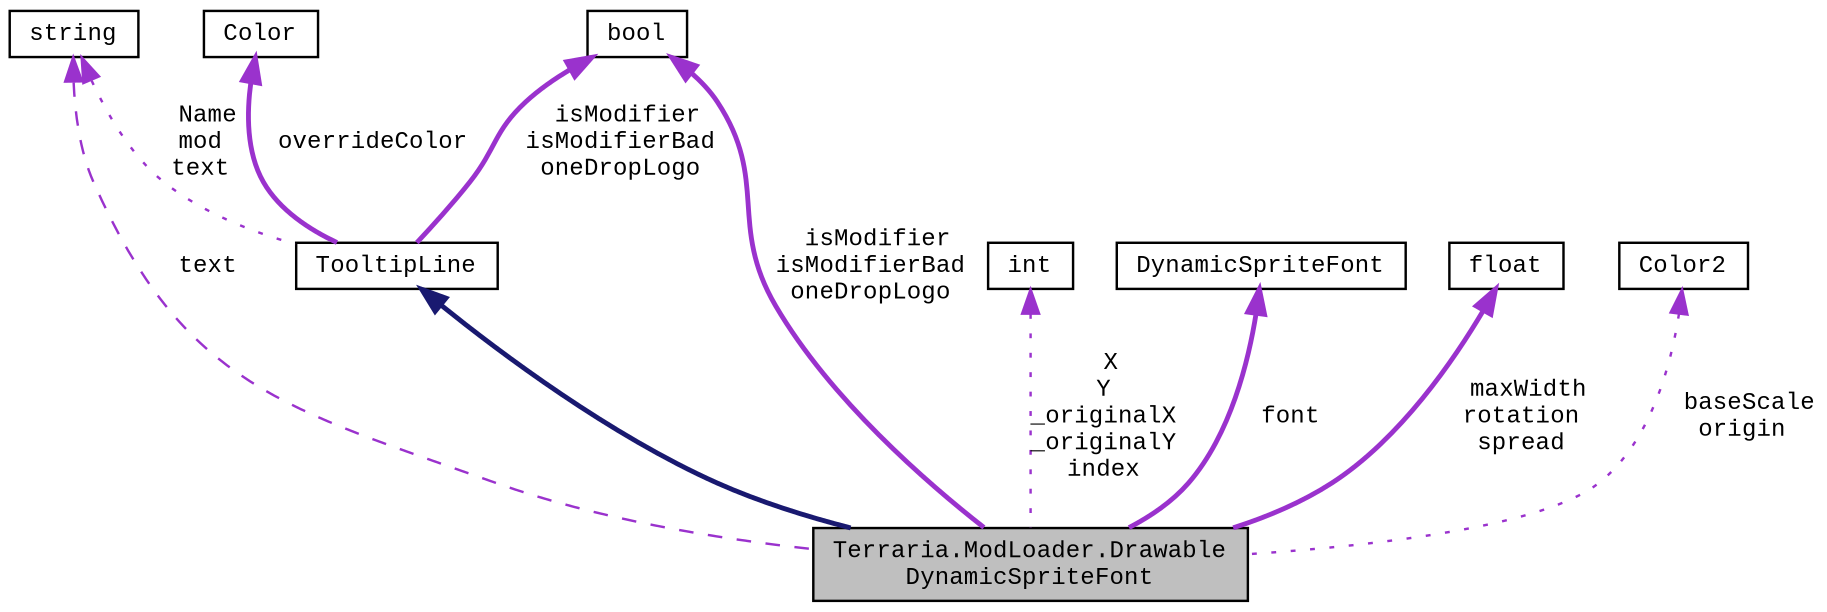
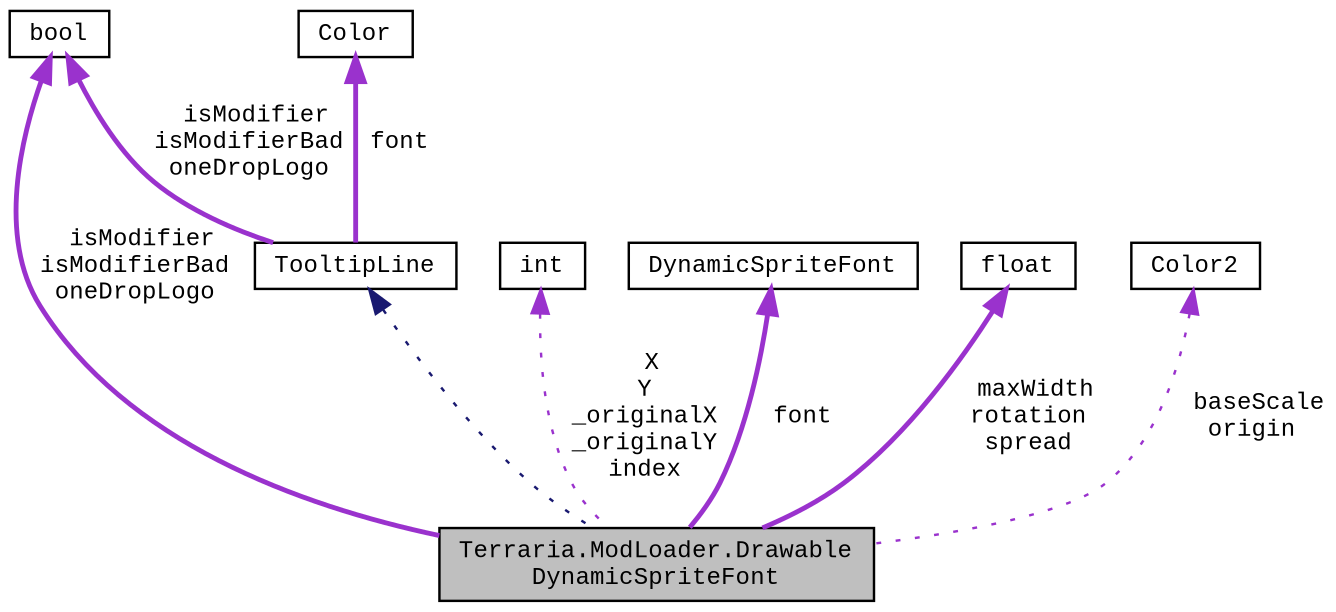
node "string": removed
edge "TooltipLine" -> "Color": label " overrideColor" -> " font"
edge "Terraria.ModLoader.Drawable DynamicSpriteFont" -> "TooltipLine": style bold -> dotted
